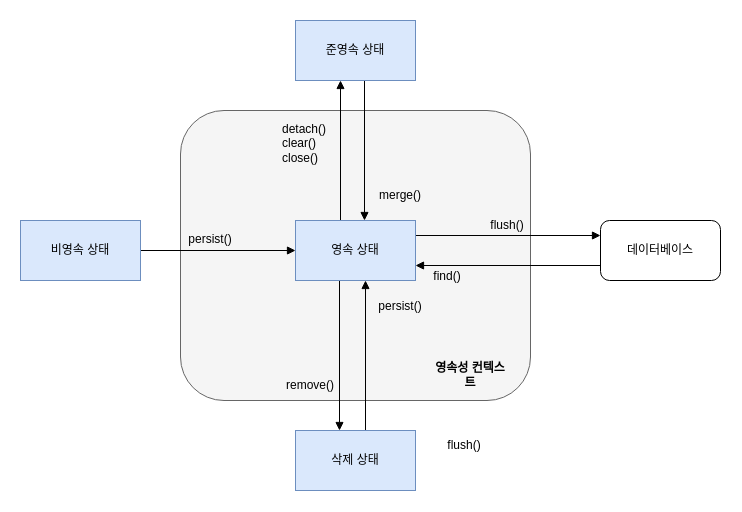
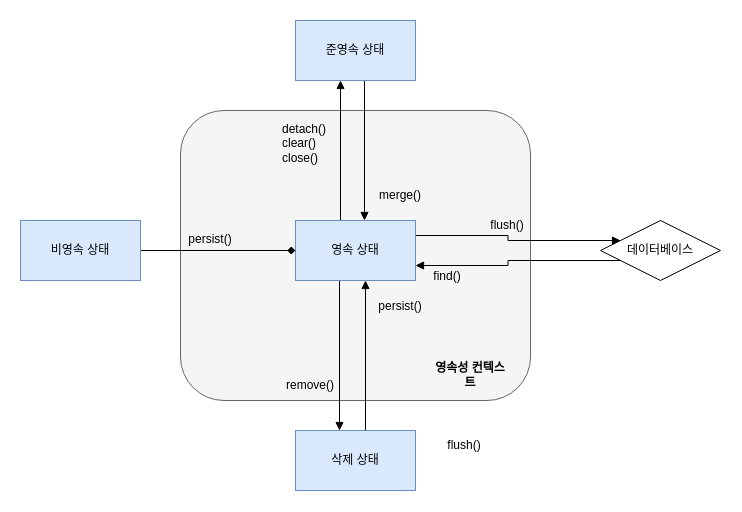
edge "비영속 상태" -> "영속 상태": arrowhead block -> diamond
node "데이터베이스": shape rounded rectangle -> diamond
